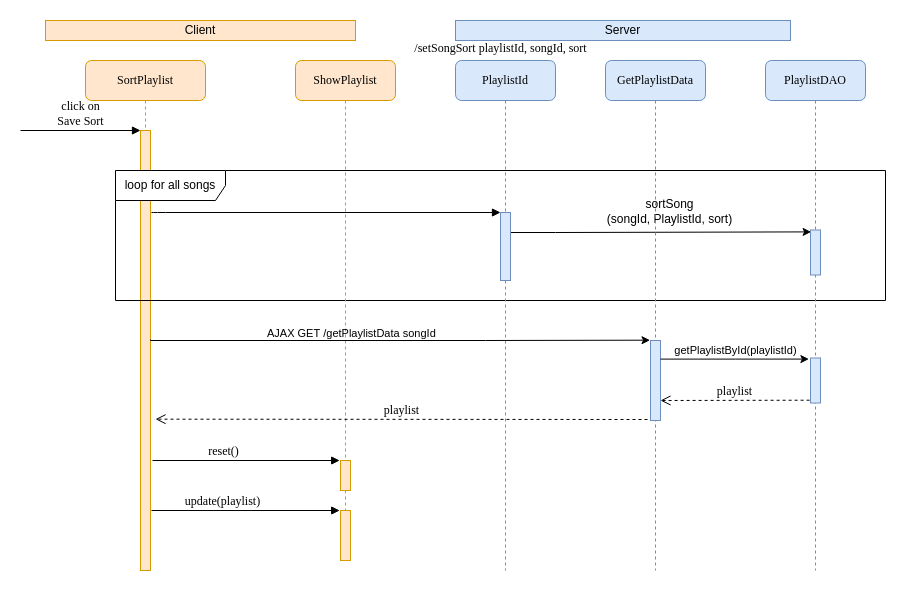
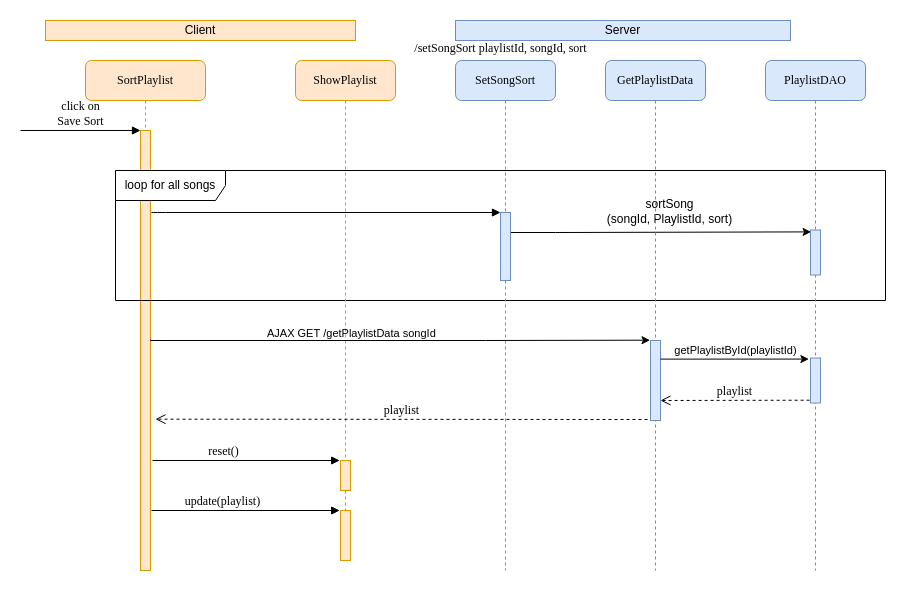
node "PlaylistId": label "PlaylistId" -> "SetSongSort"
